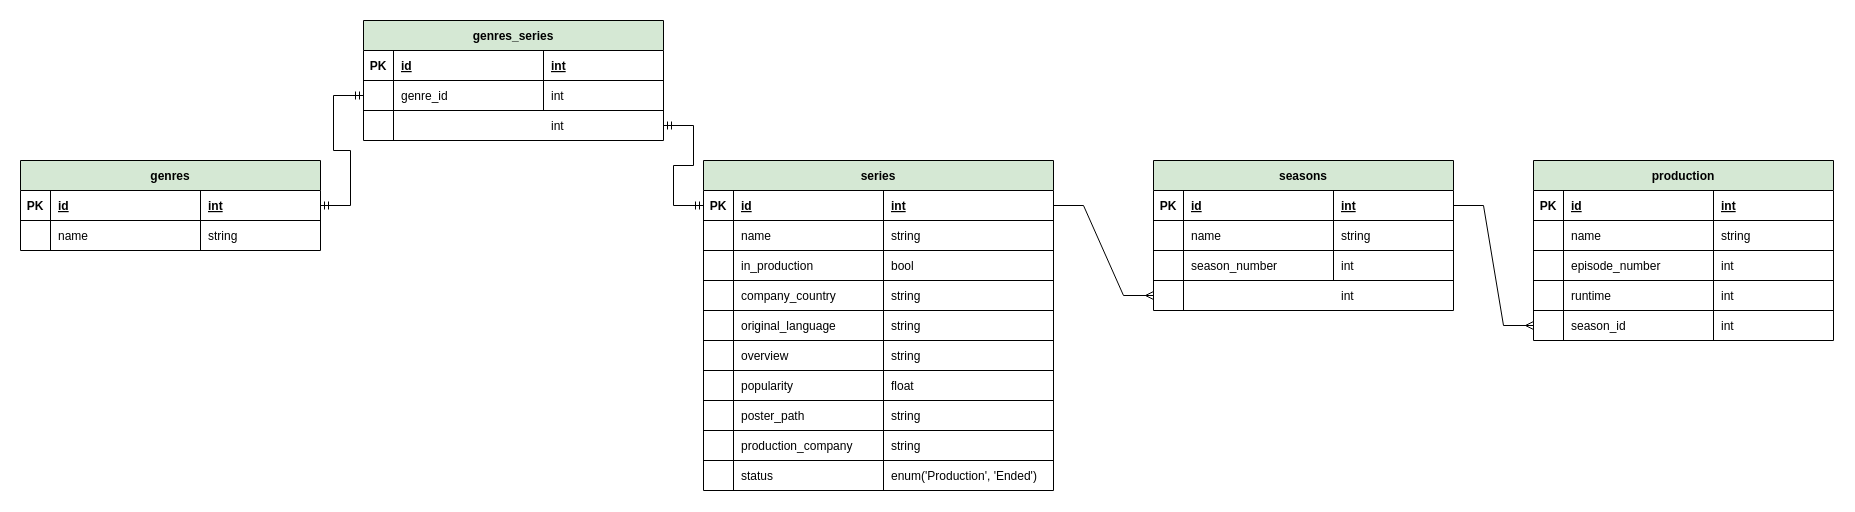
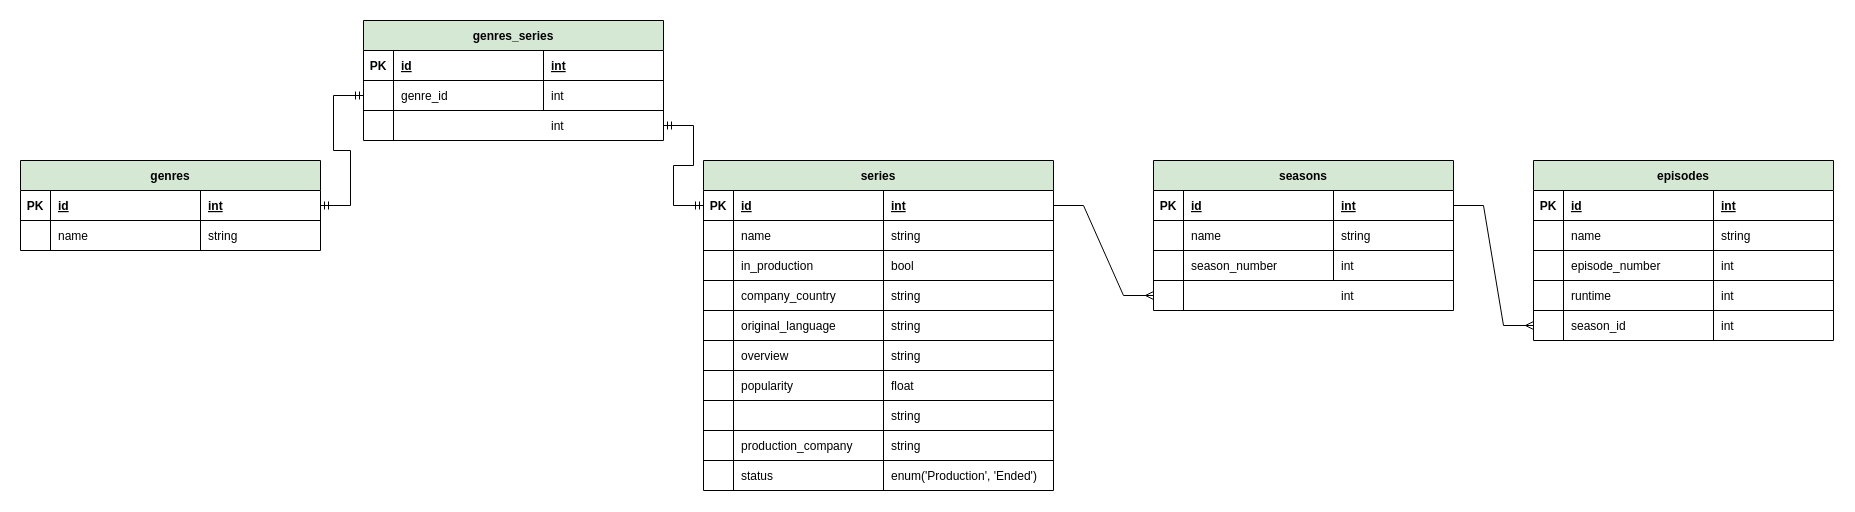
node "production": label "production" -> "episodes"
node "poster_path": removed
